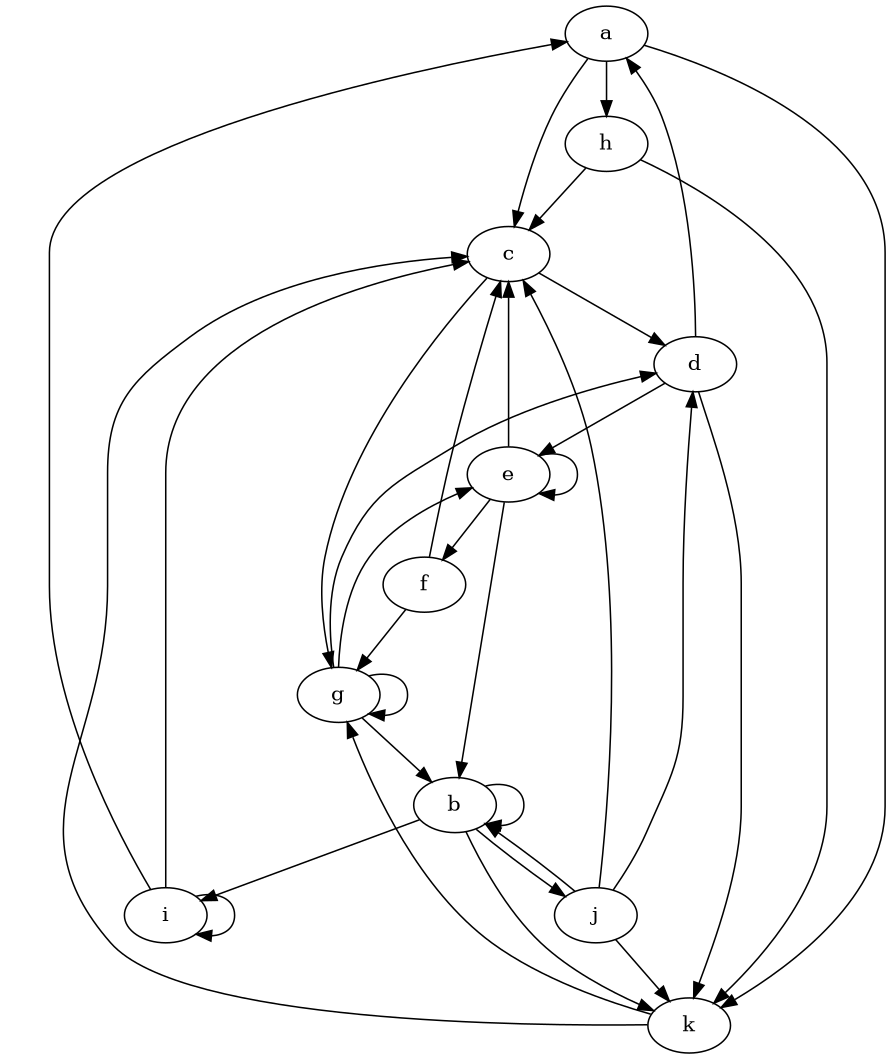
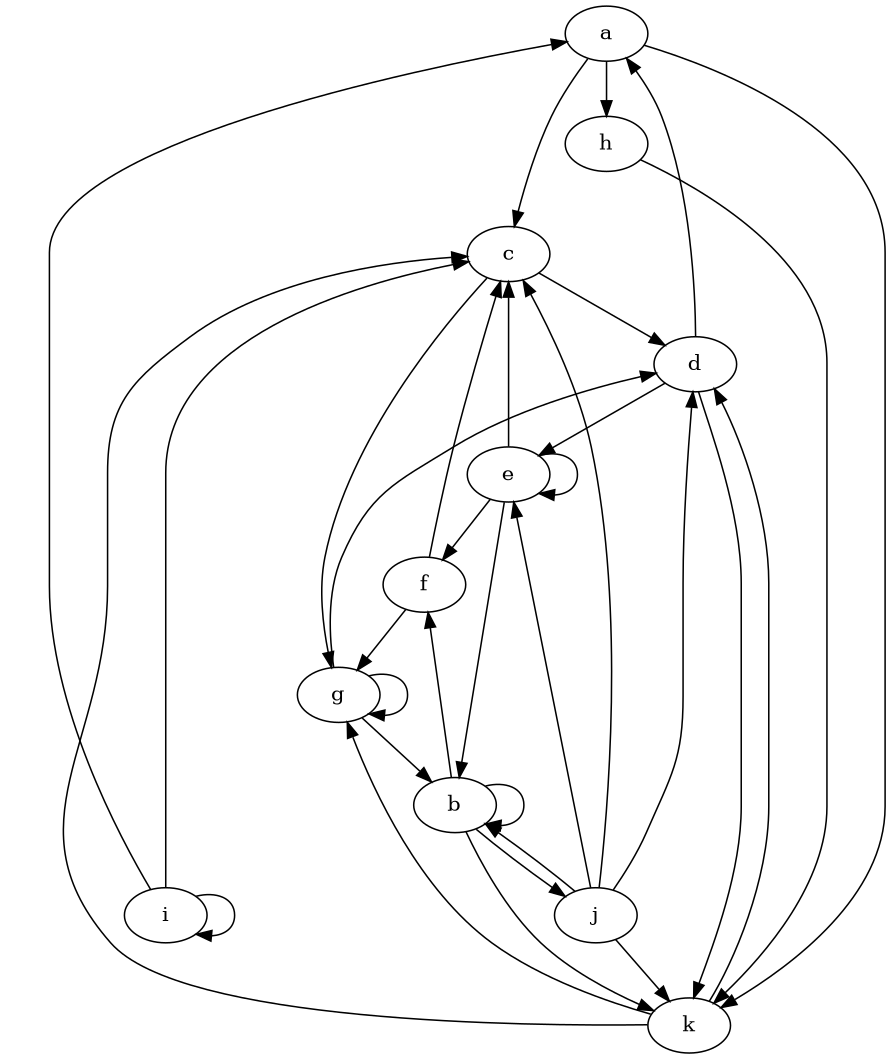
edge "h" -> "c": removed
edge "g" -> "e": now "j" -> "e"
edge "k" -> "d": added
edge "b" -> "i": now "b" -> "f"
